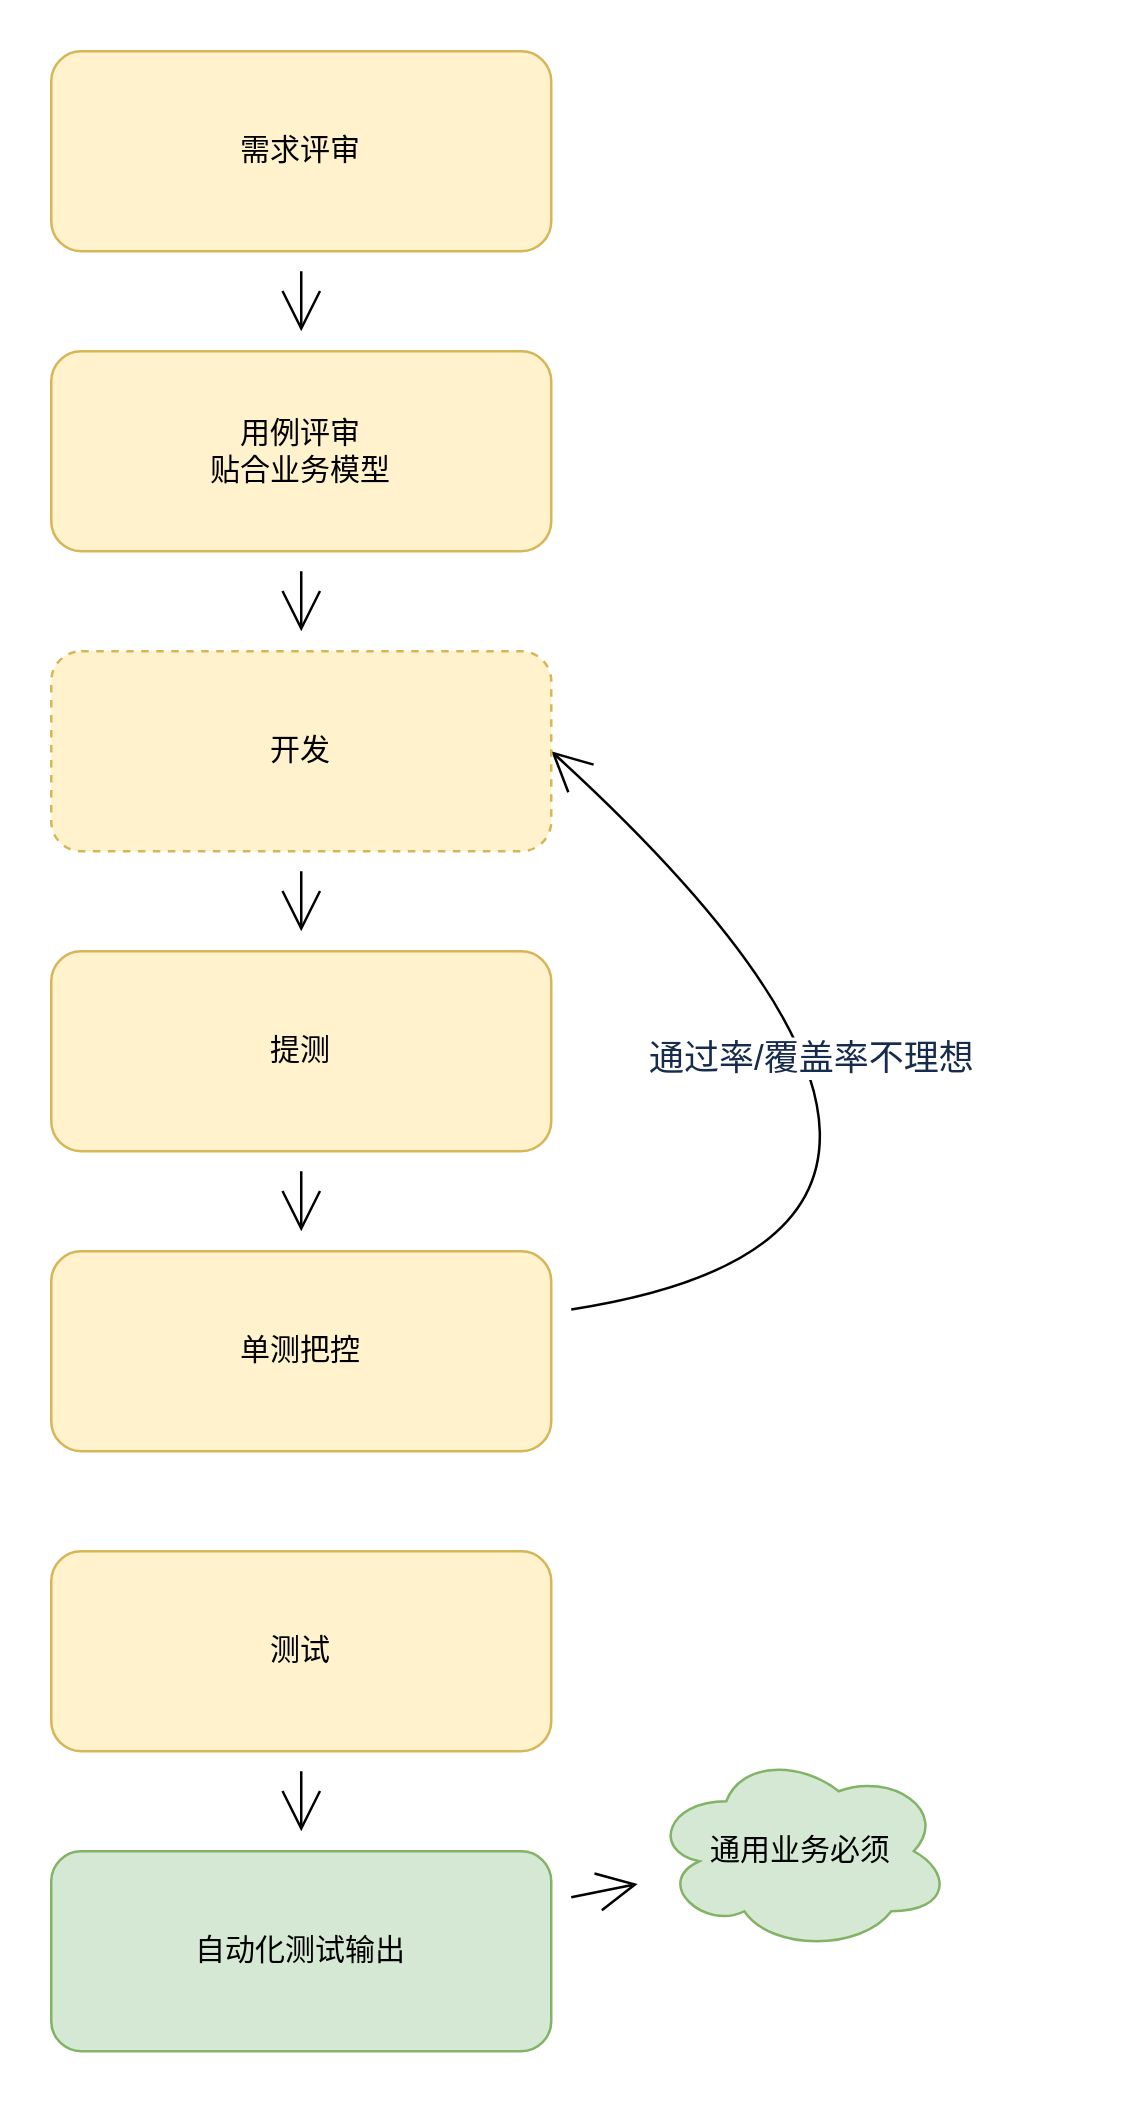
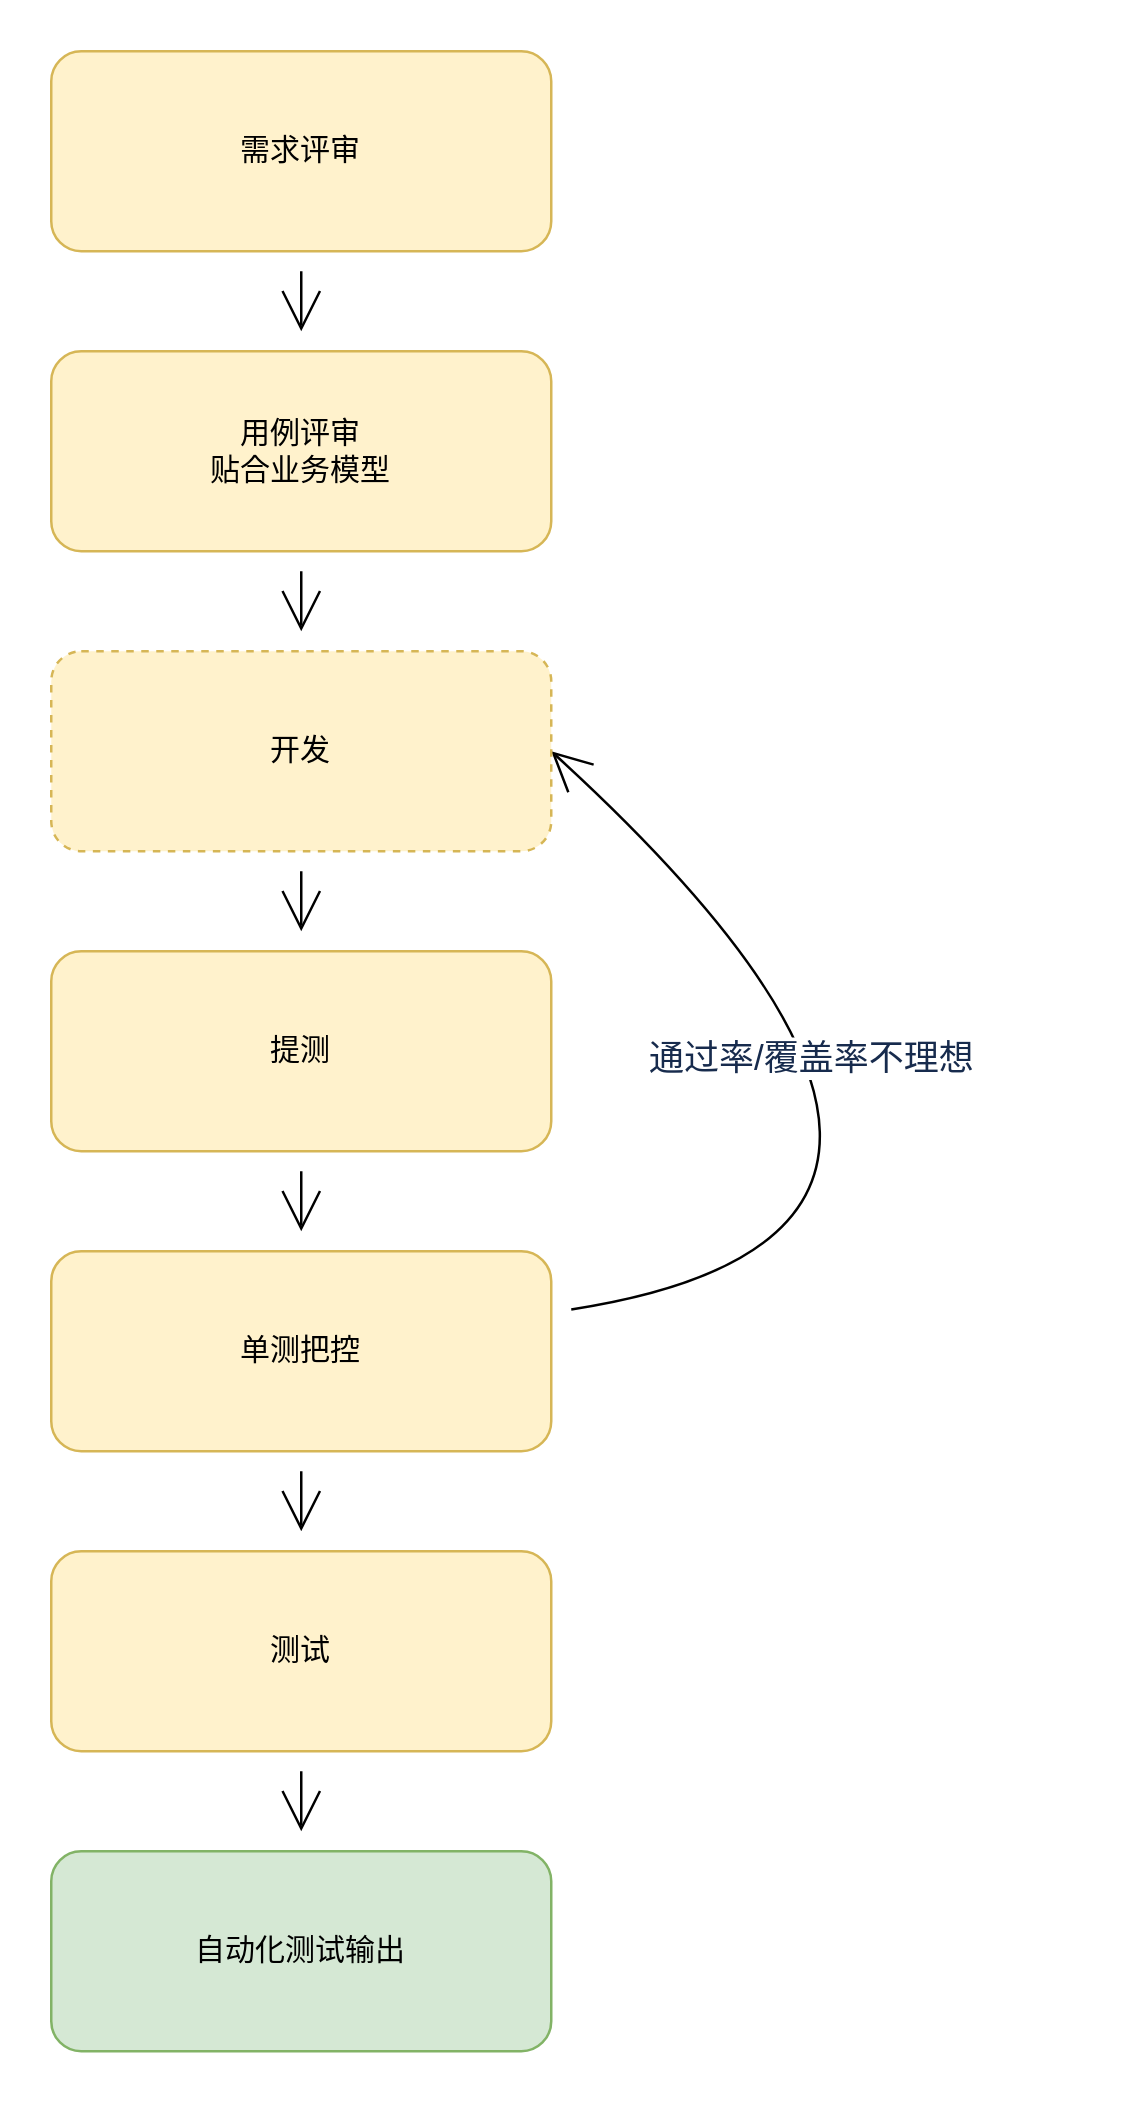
edge "单测把控" -> "测试": added
node "通用业务必须": removed
edge "自动化测试输出" -> "通用业务必须": removed
